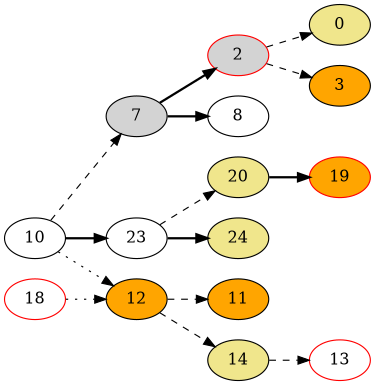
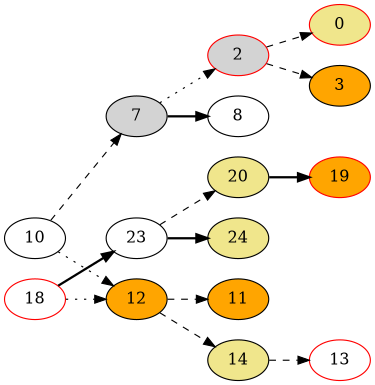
node "0": color black -> red
edge "7" -> "2": style bold -> dotted
edge "10" -> "23": now "18" -> "23"
